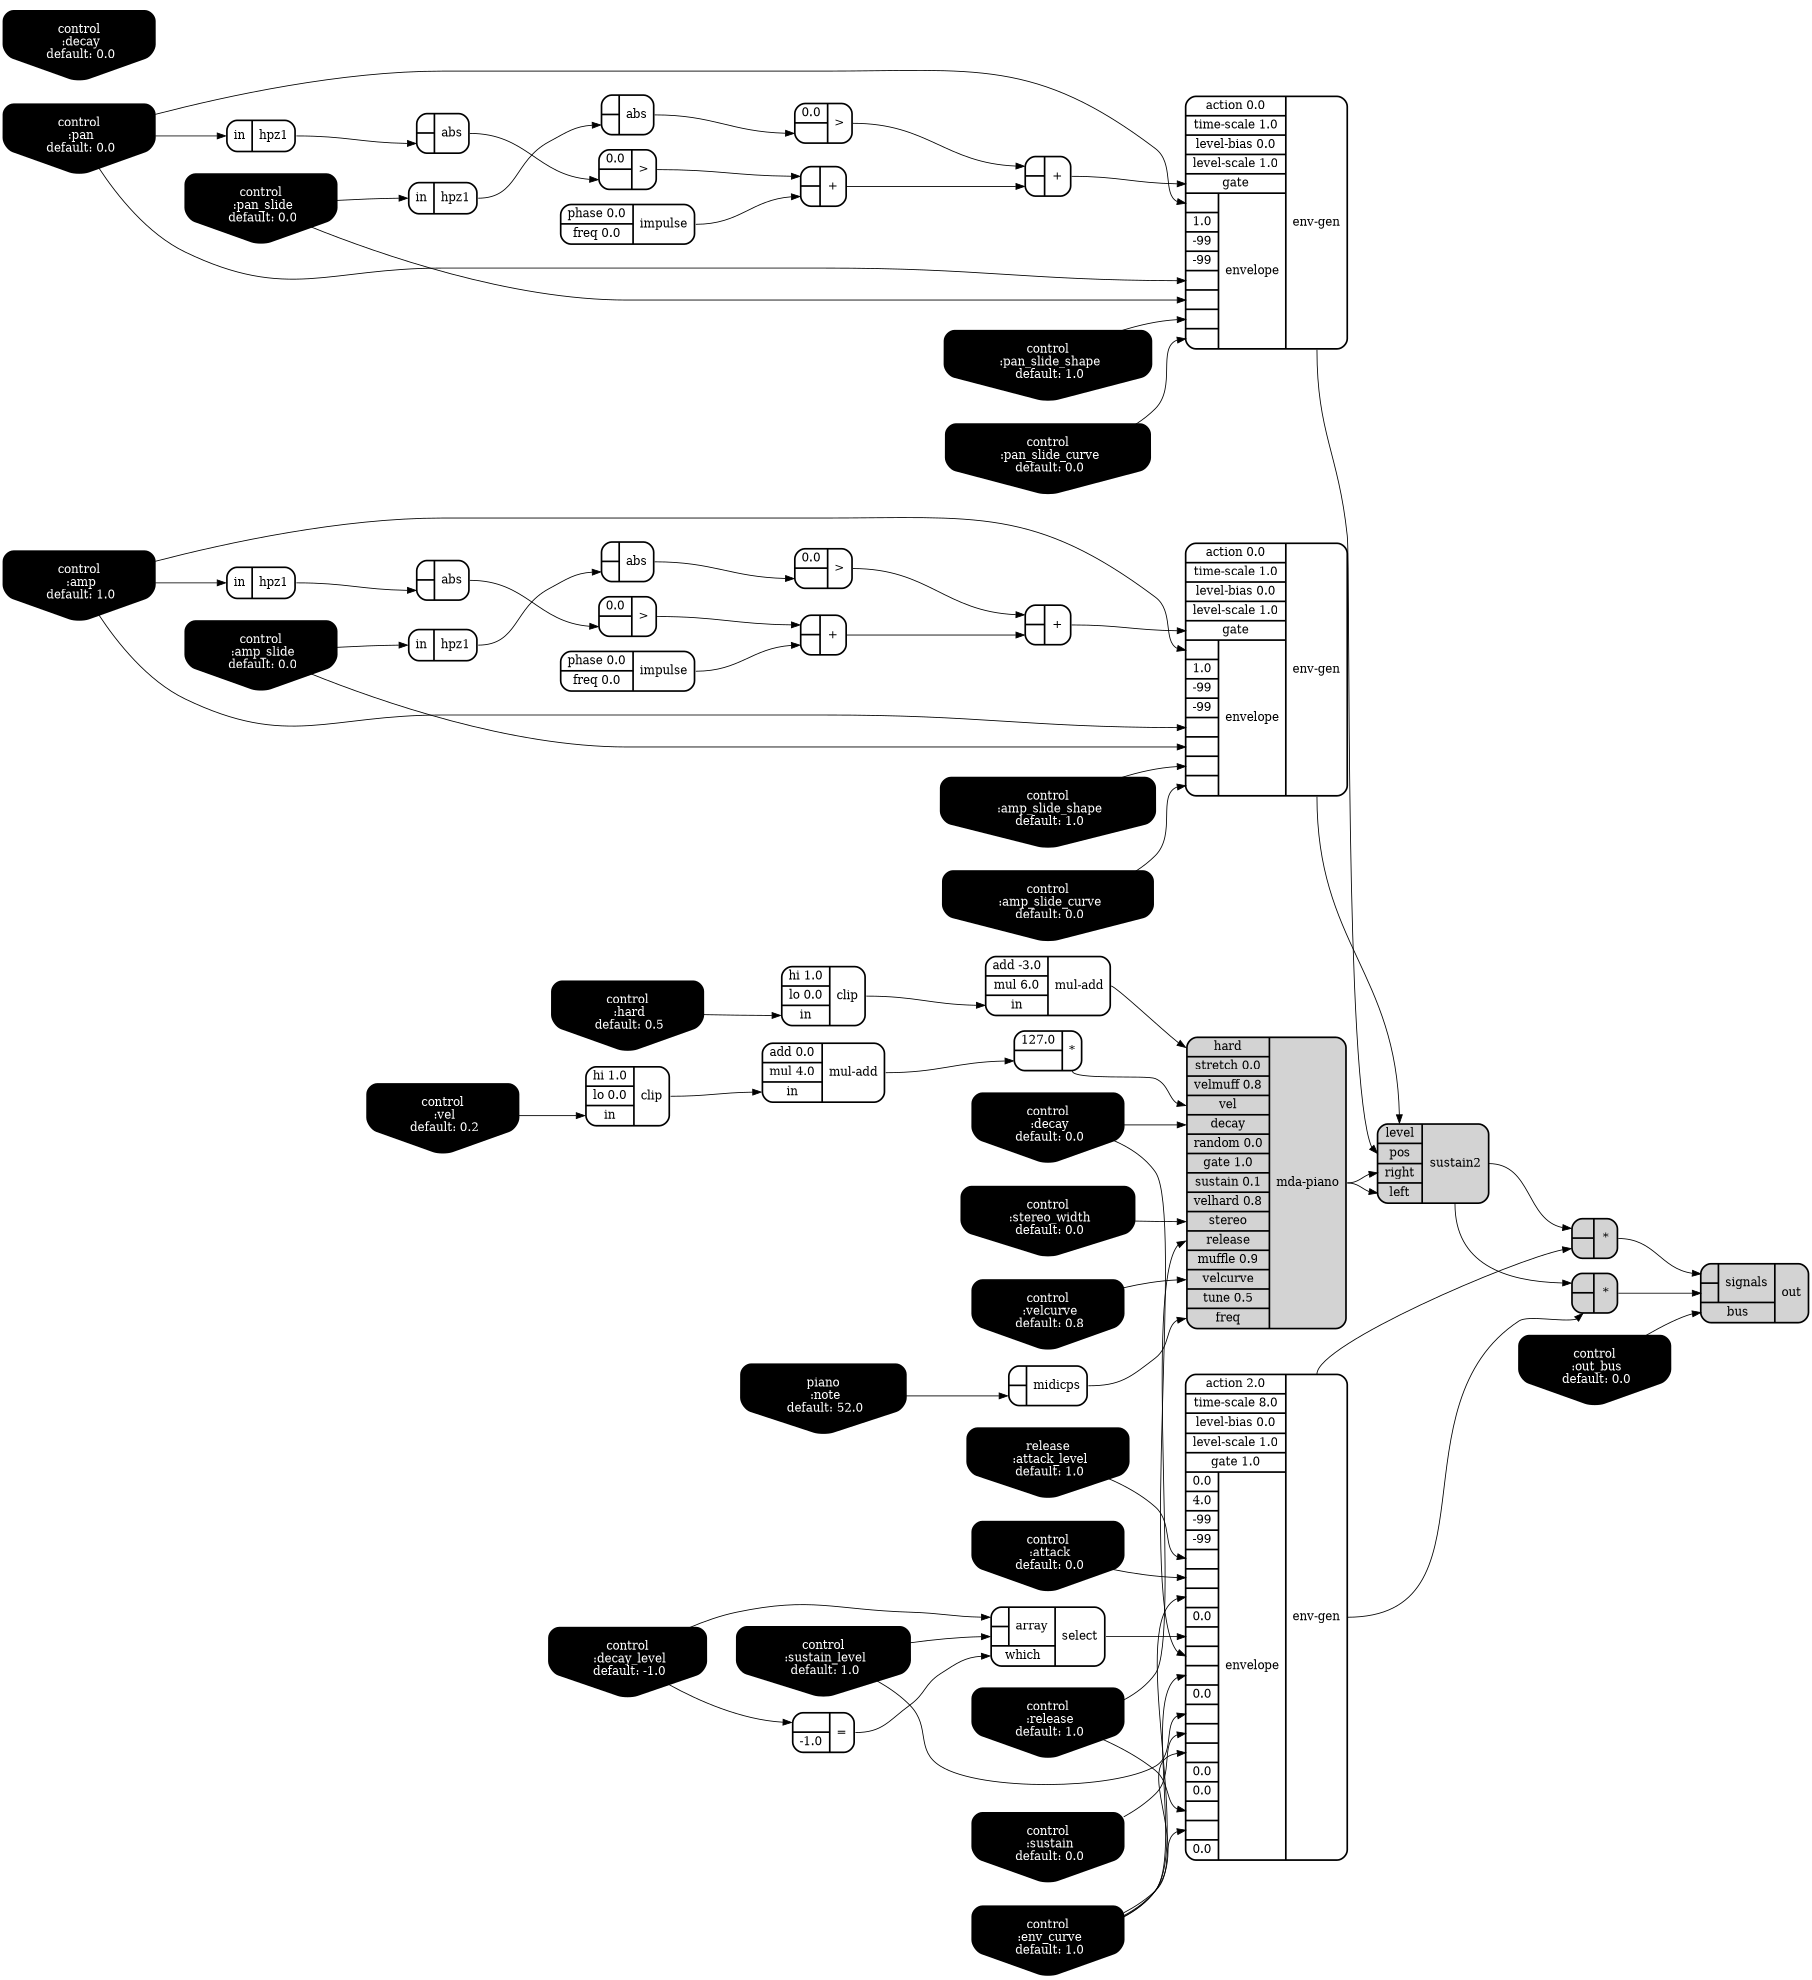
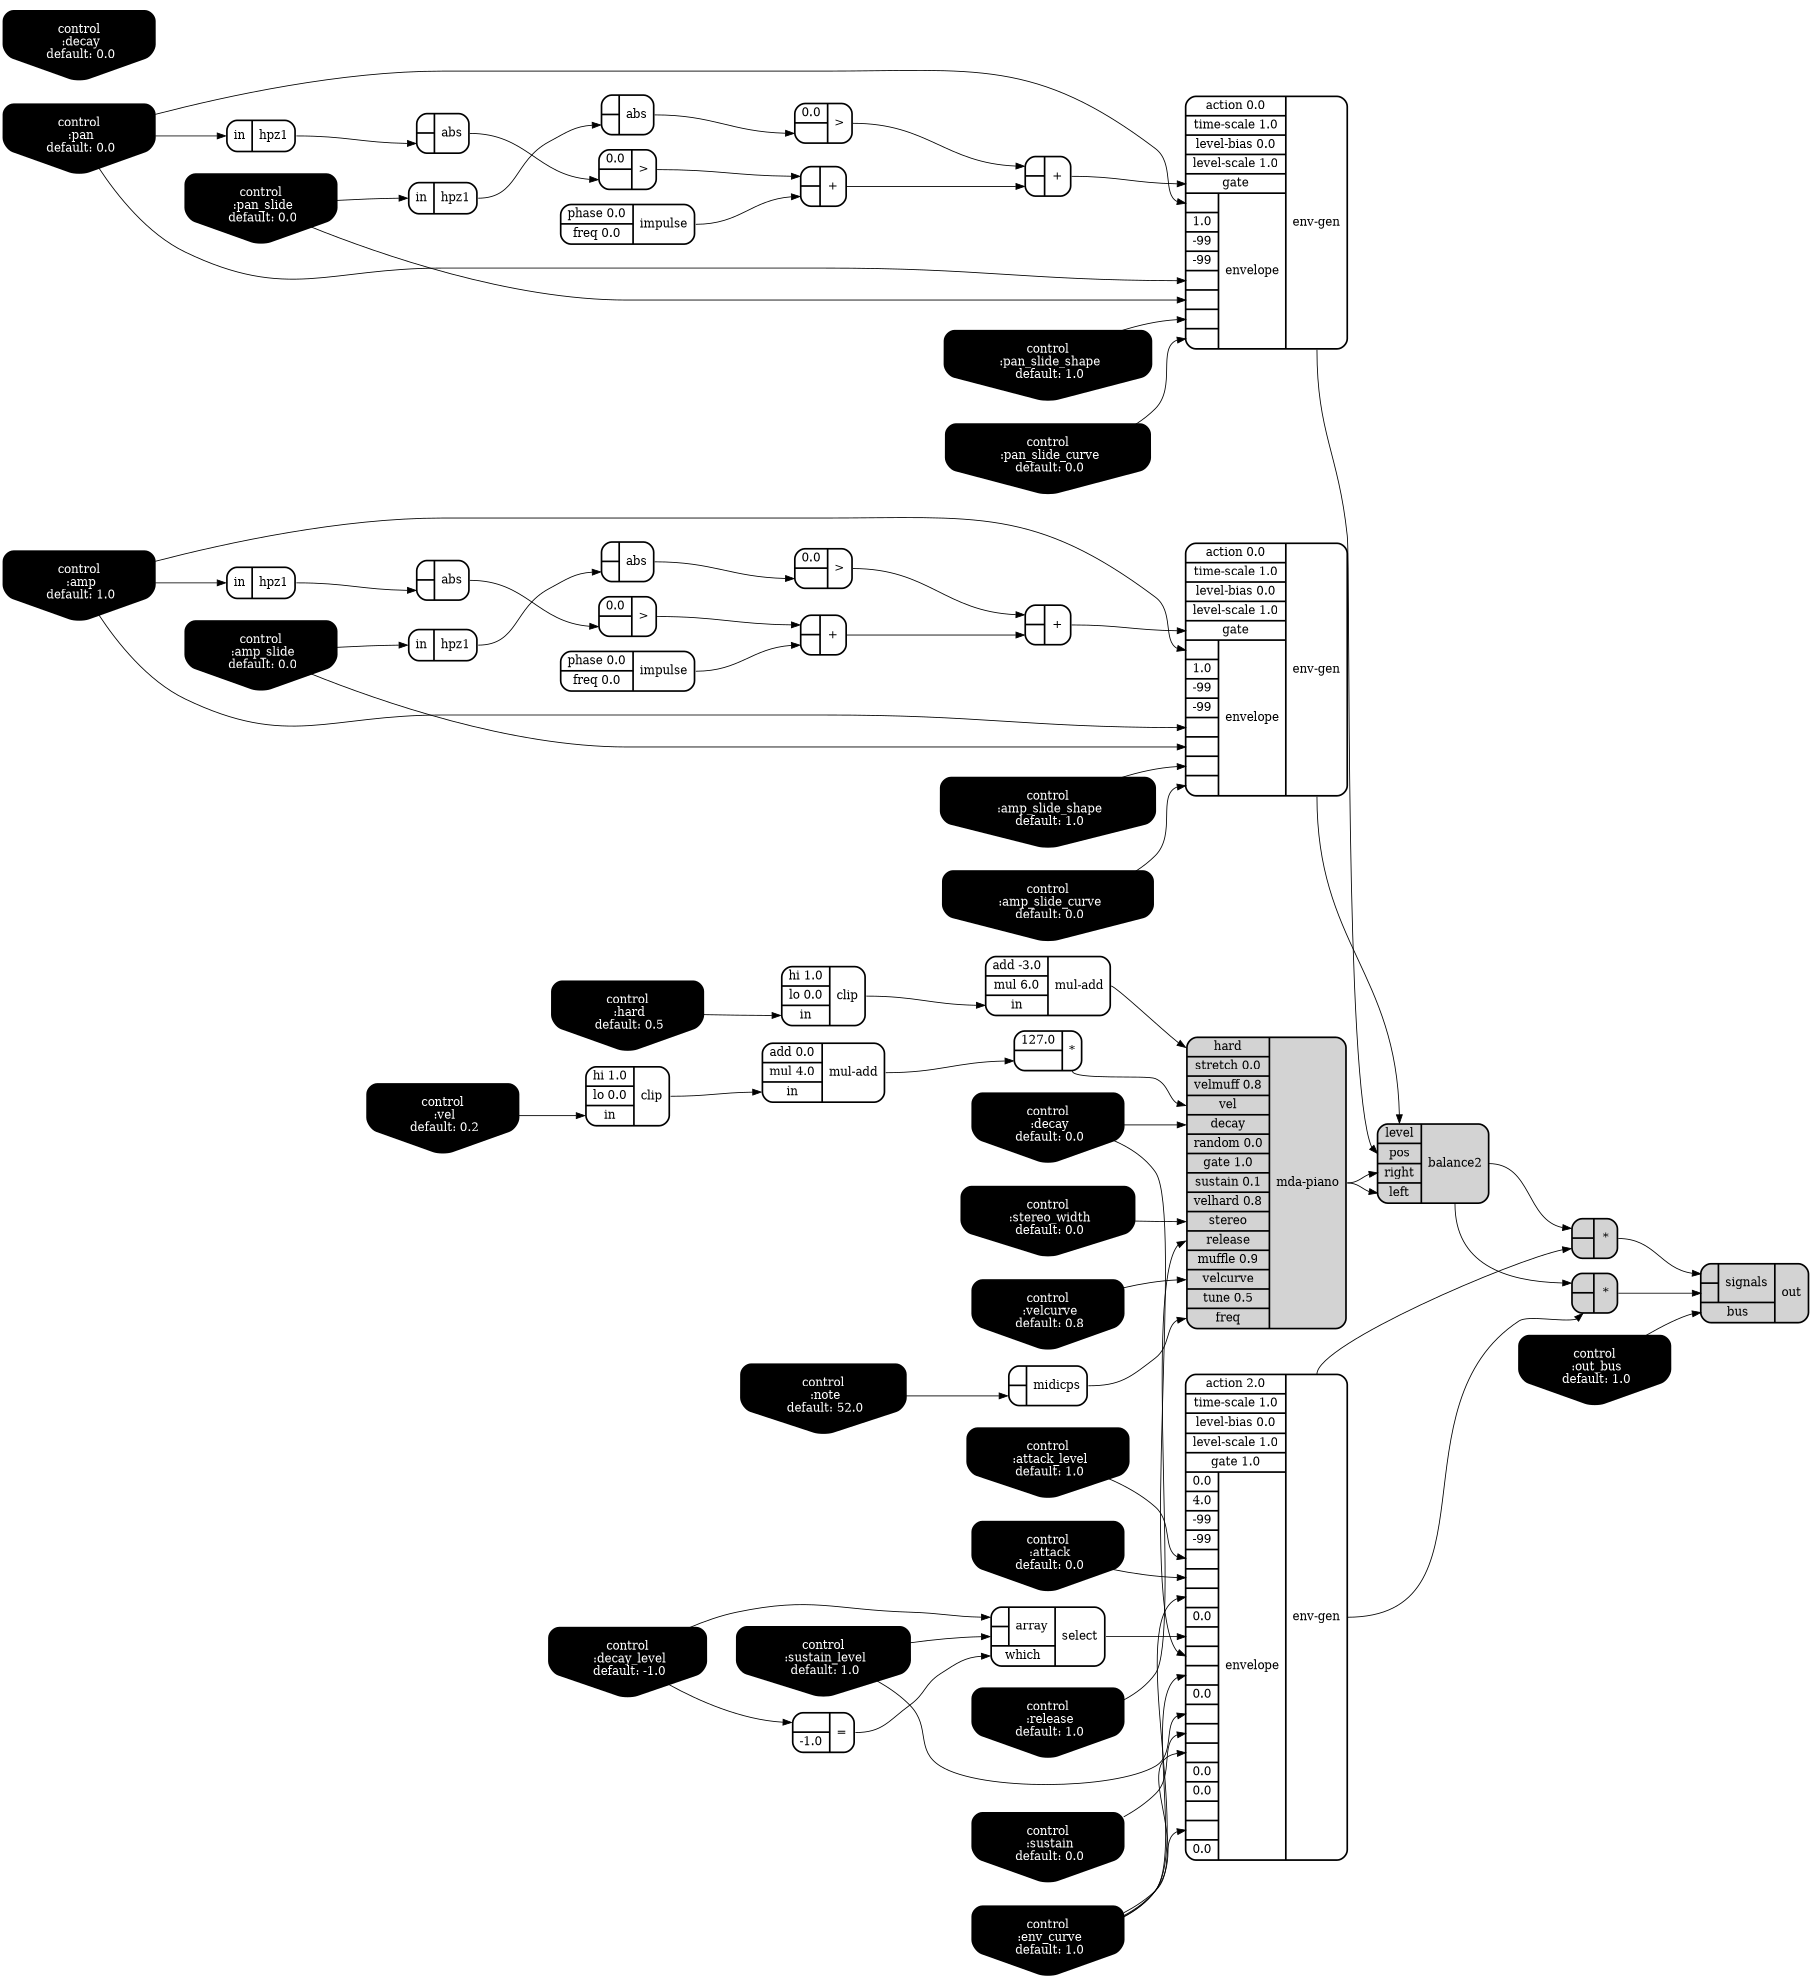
node "level": text "sustain2" -> "balance2"
node "control :out_bus default: 0.0": label "control :out_bus default: 0.0" -> "control :out_bus default: 1.0"
node "piano :note default: 52.0": label "piano :note default: 52.0" -> "control :note default: 52.0"
node "action 2.0": text "time-scale 8.0" -> "time-scale 1.0"
node "release :attack_level default: 1.0": label "release :attack_level default: 1.0" -> "control :attack_level default: 1.0"
edge "control :release default: 1.0" -> "action 2.0": removed
